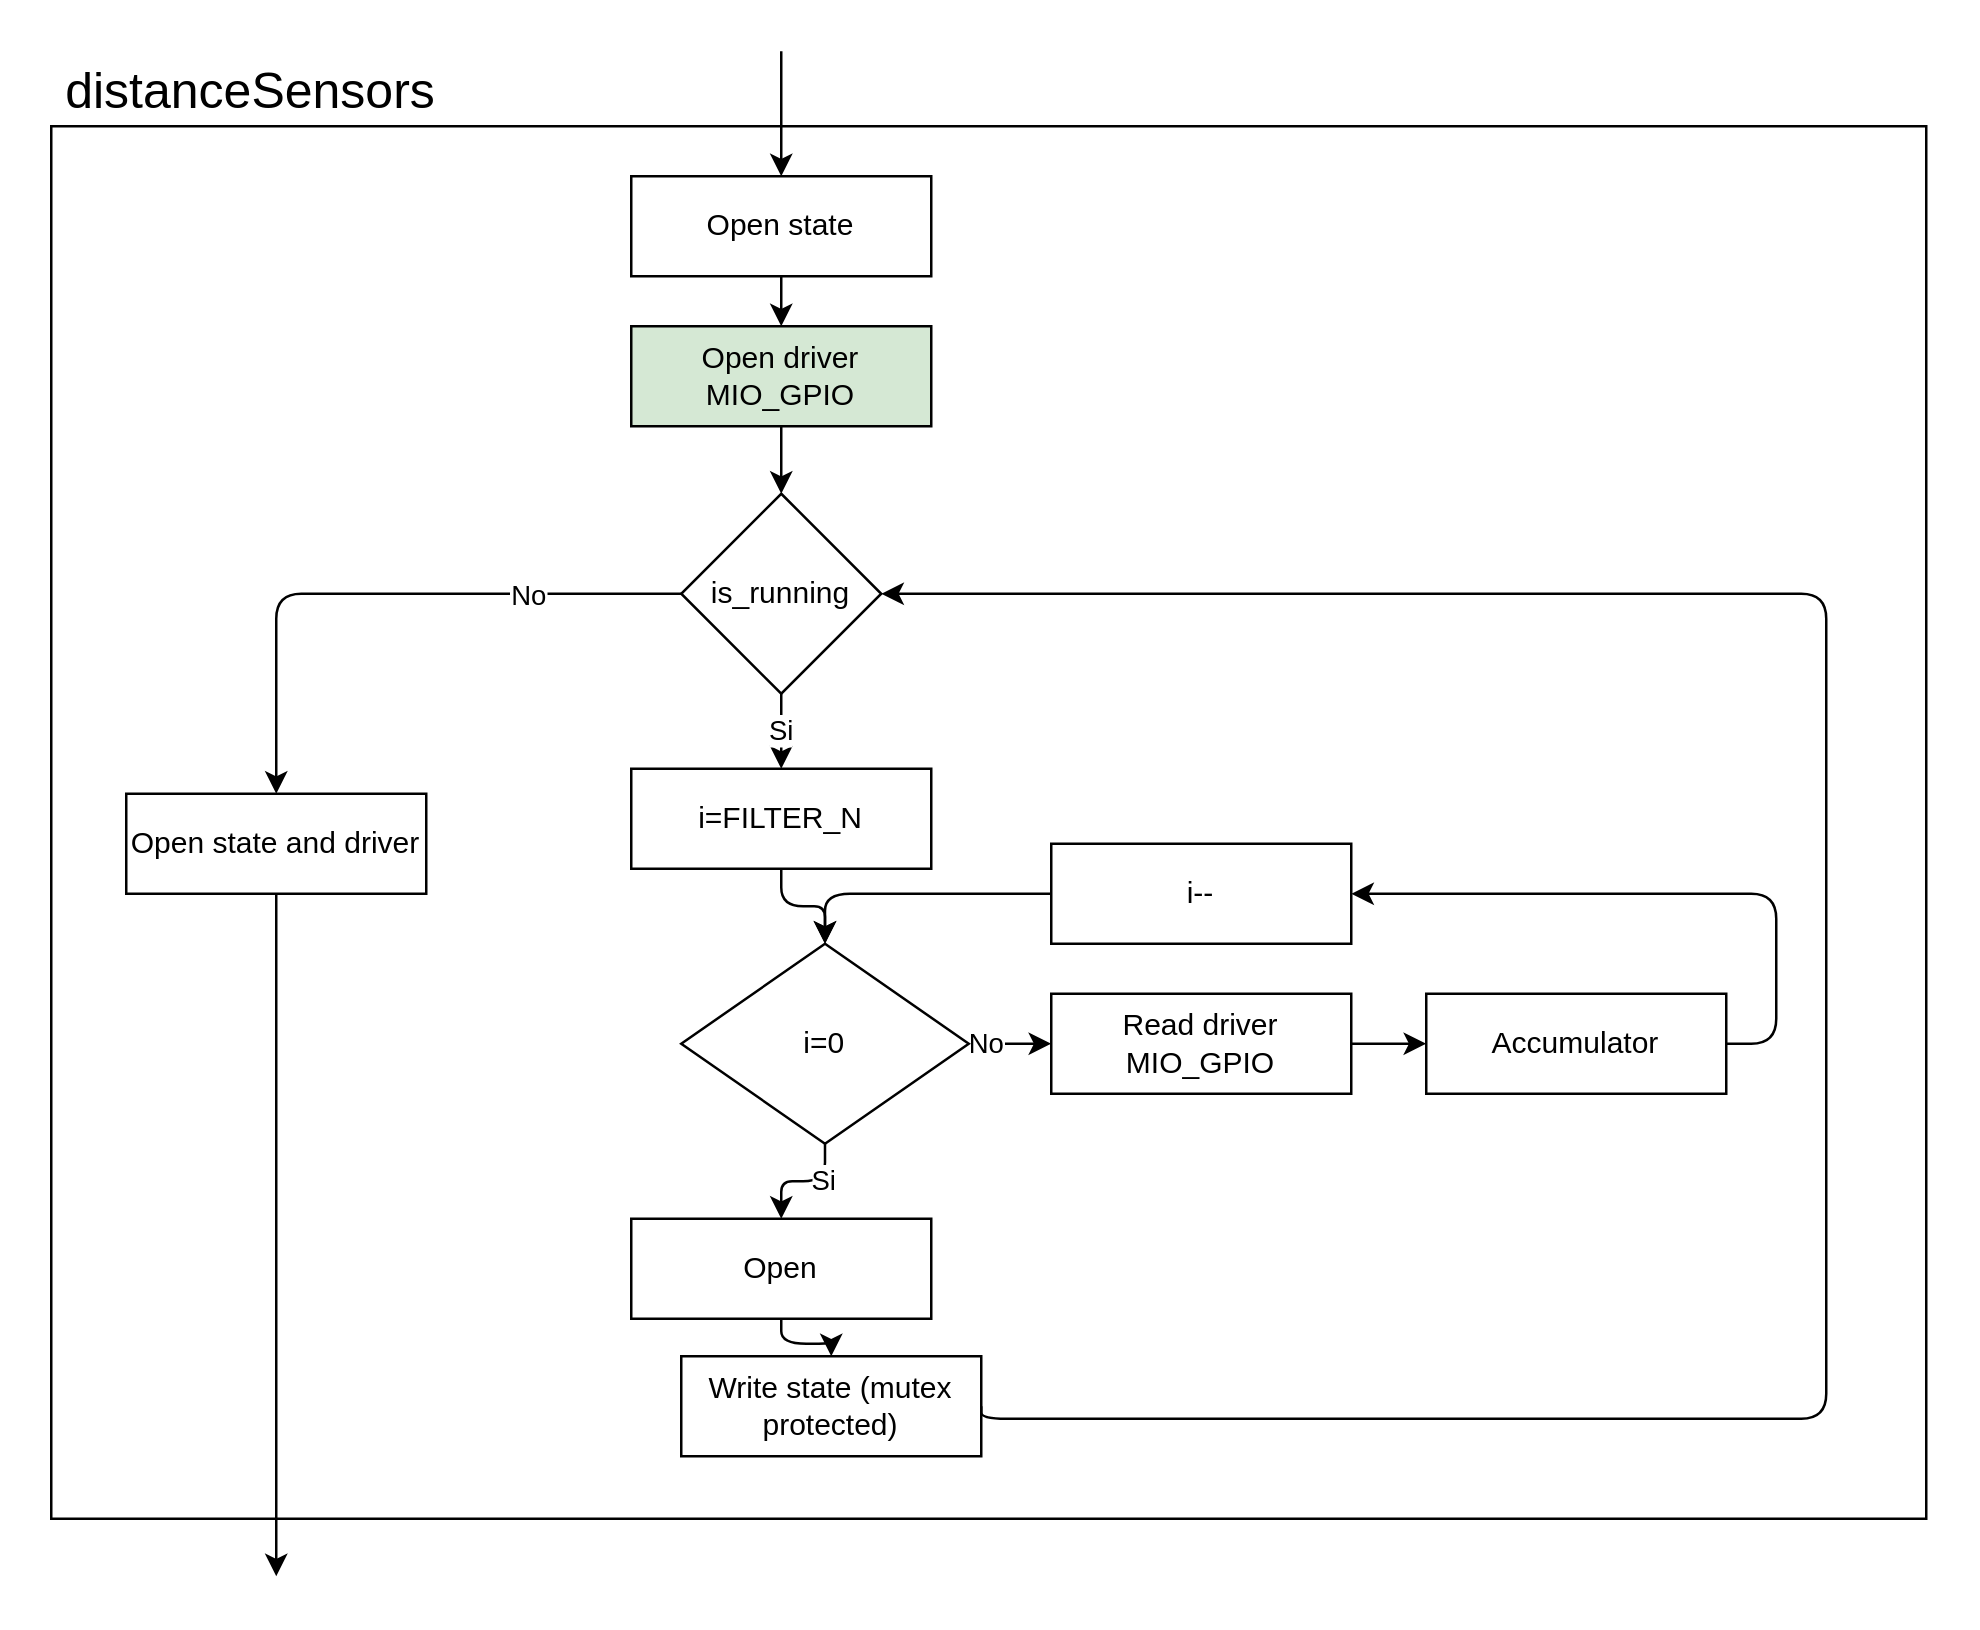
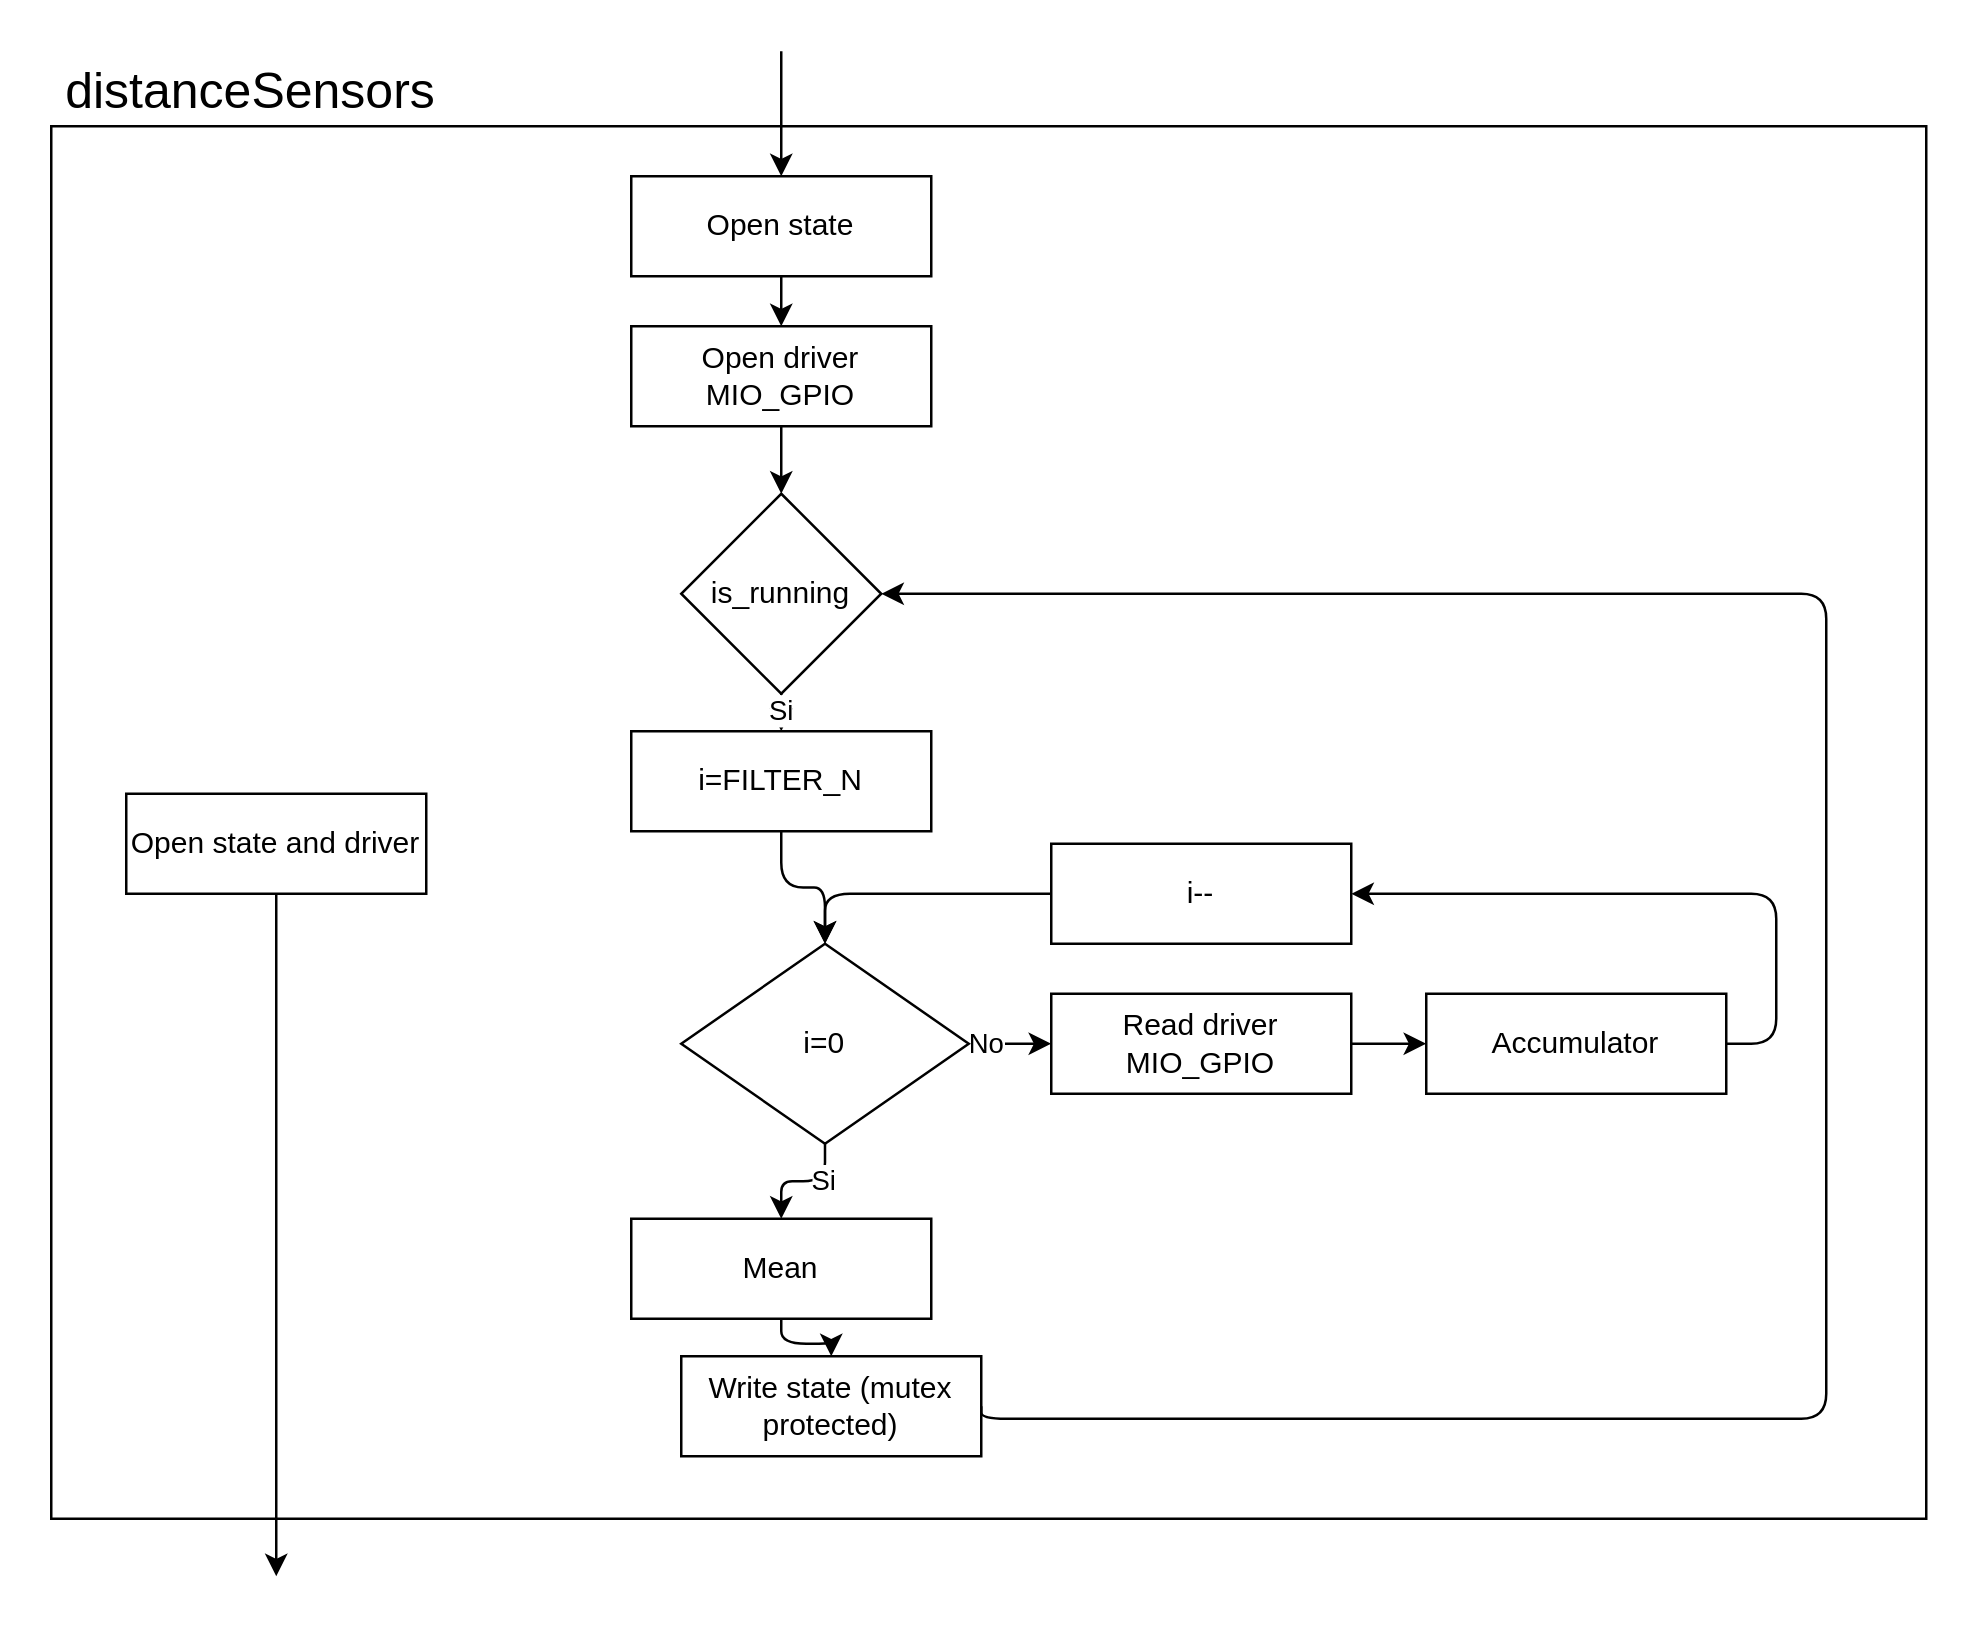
node "Open driver MIO_GPIO": fillcolor #d5e8d4 -> #ffffff
edge "is_running" -> "Open state and driver": removed, label "No"
node "i=FILTER_N": moved (781, 819) -> (781, 781)
node "Open": label "Open" -> "Mean"
